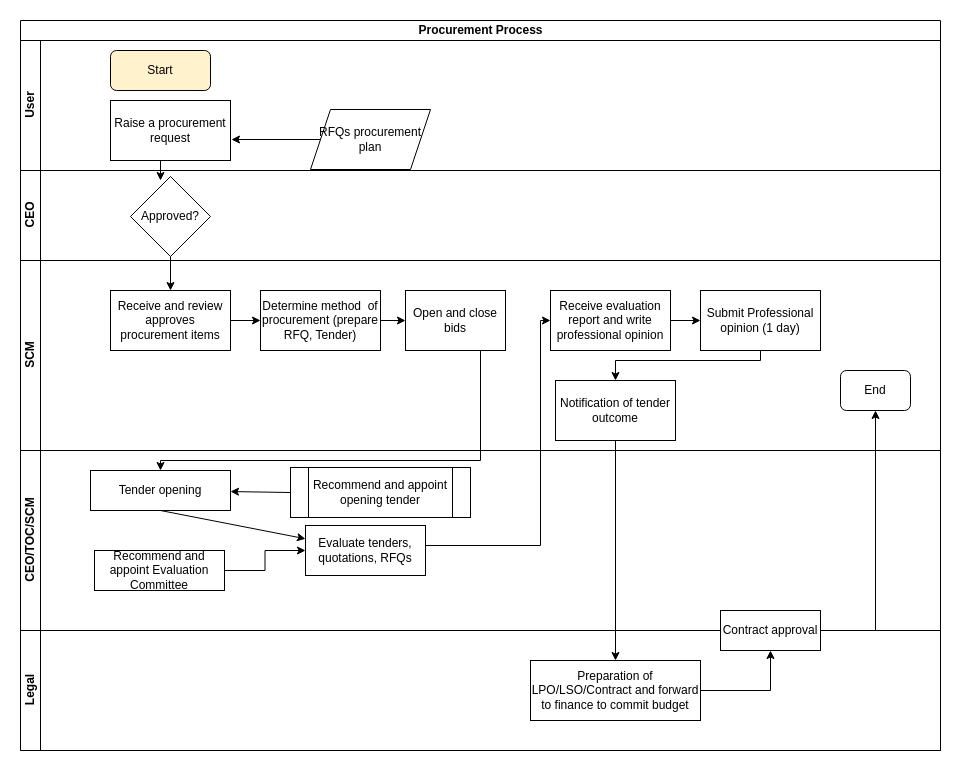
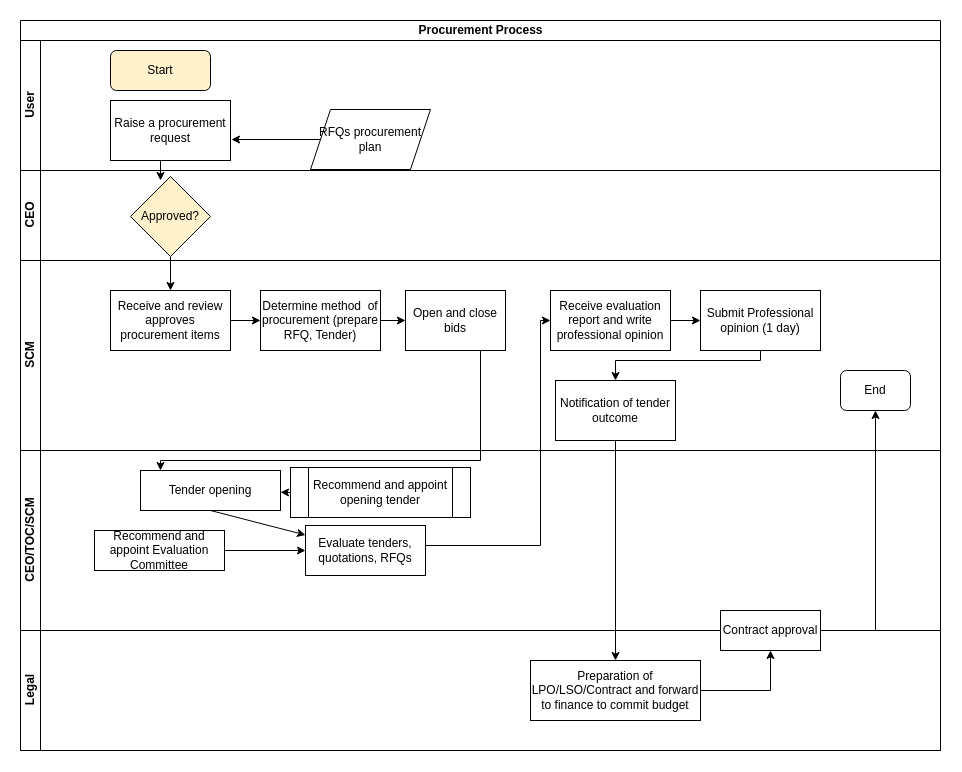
node "Approved?": fillcolor #ffffff -> #fff2cc
node "Tender opening": moved (161, 491) -> (211, 491)
node "Recommend and appoint Evaluation Committee": moved (160, 571) -> (160, 551)
